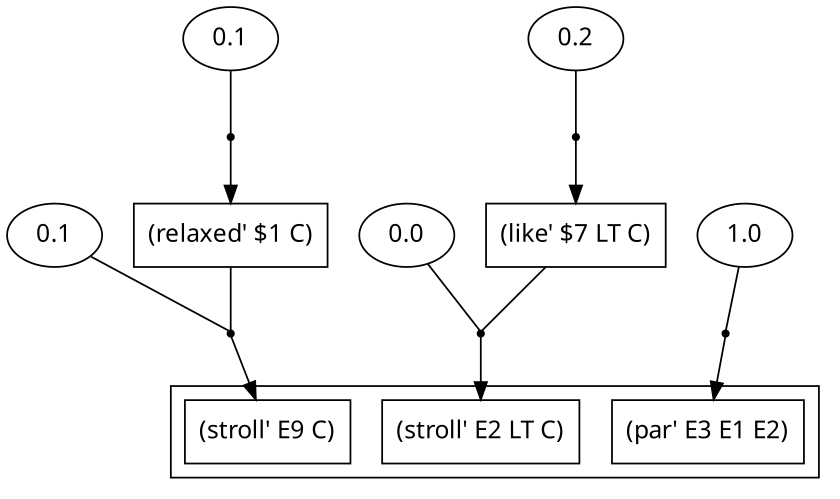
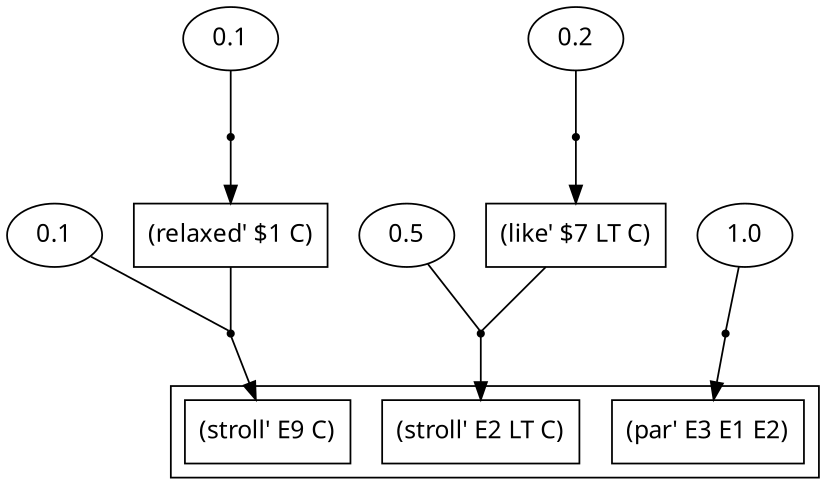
node "0.0": label "0.0" -> "0.5"
